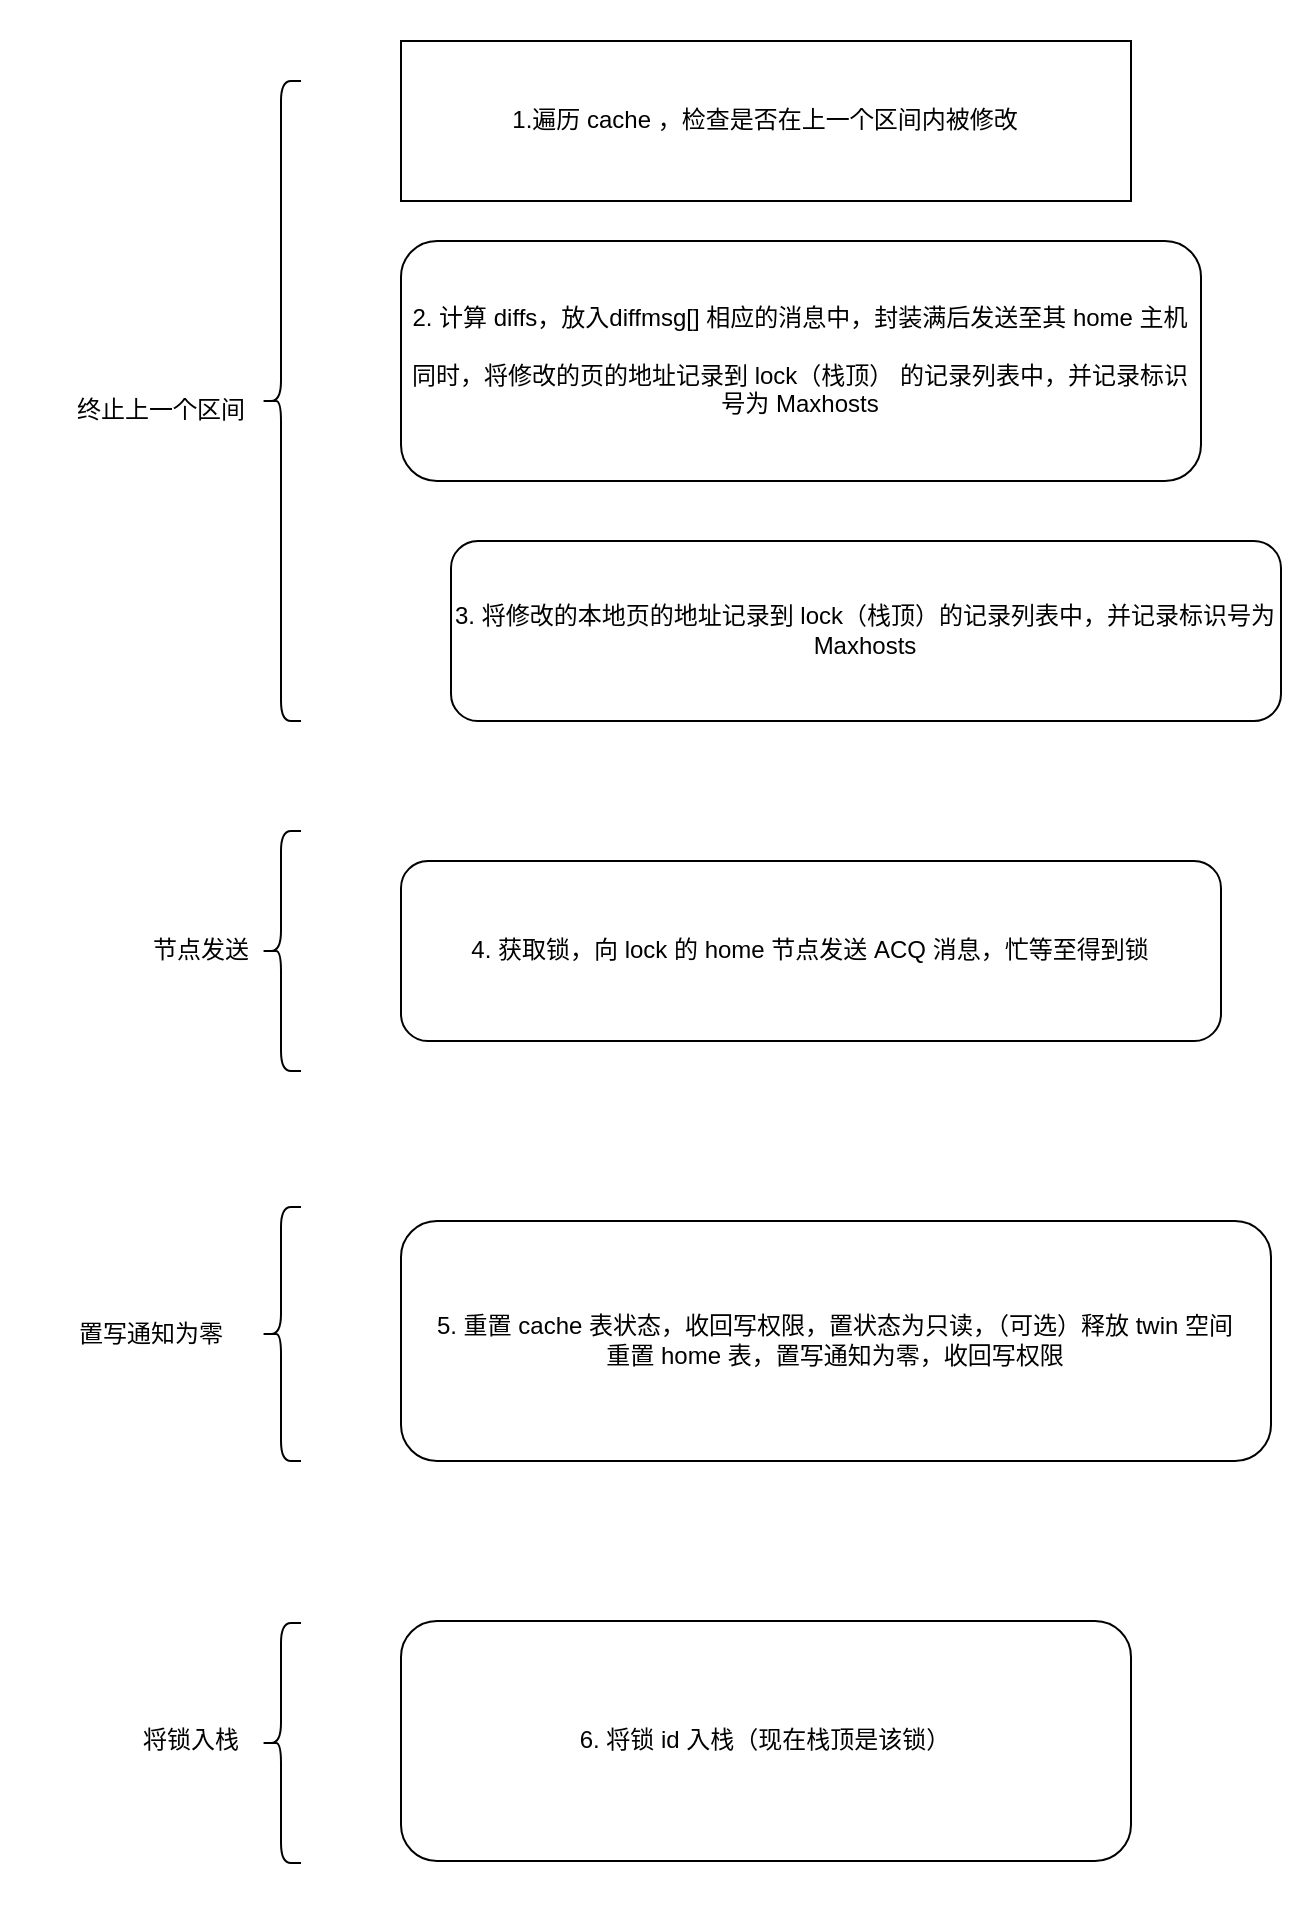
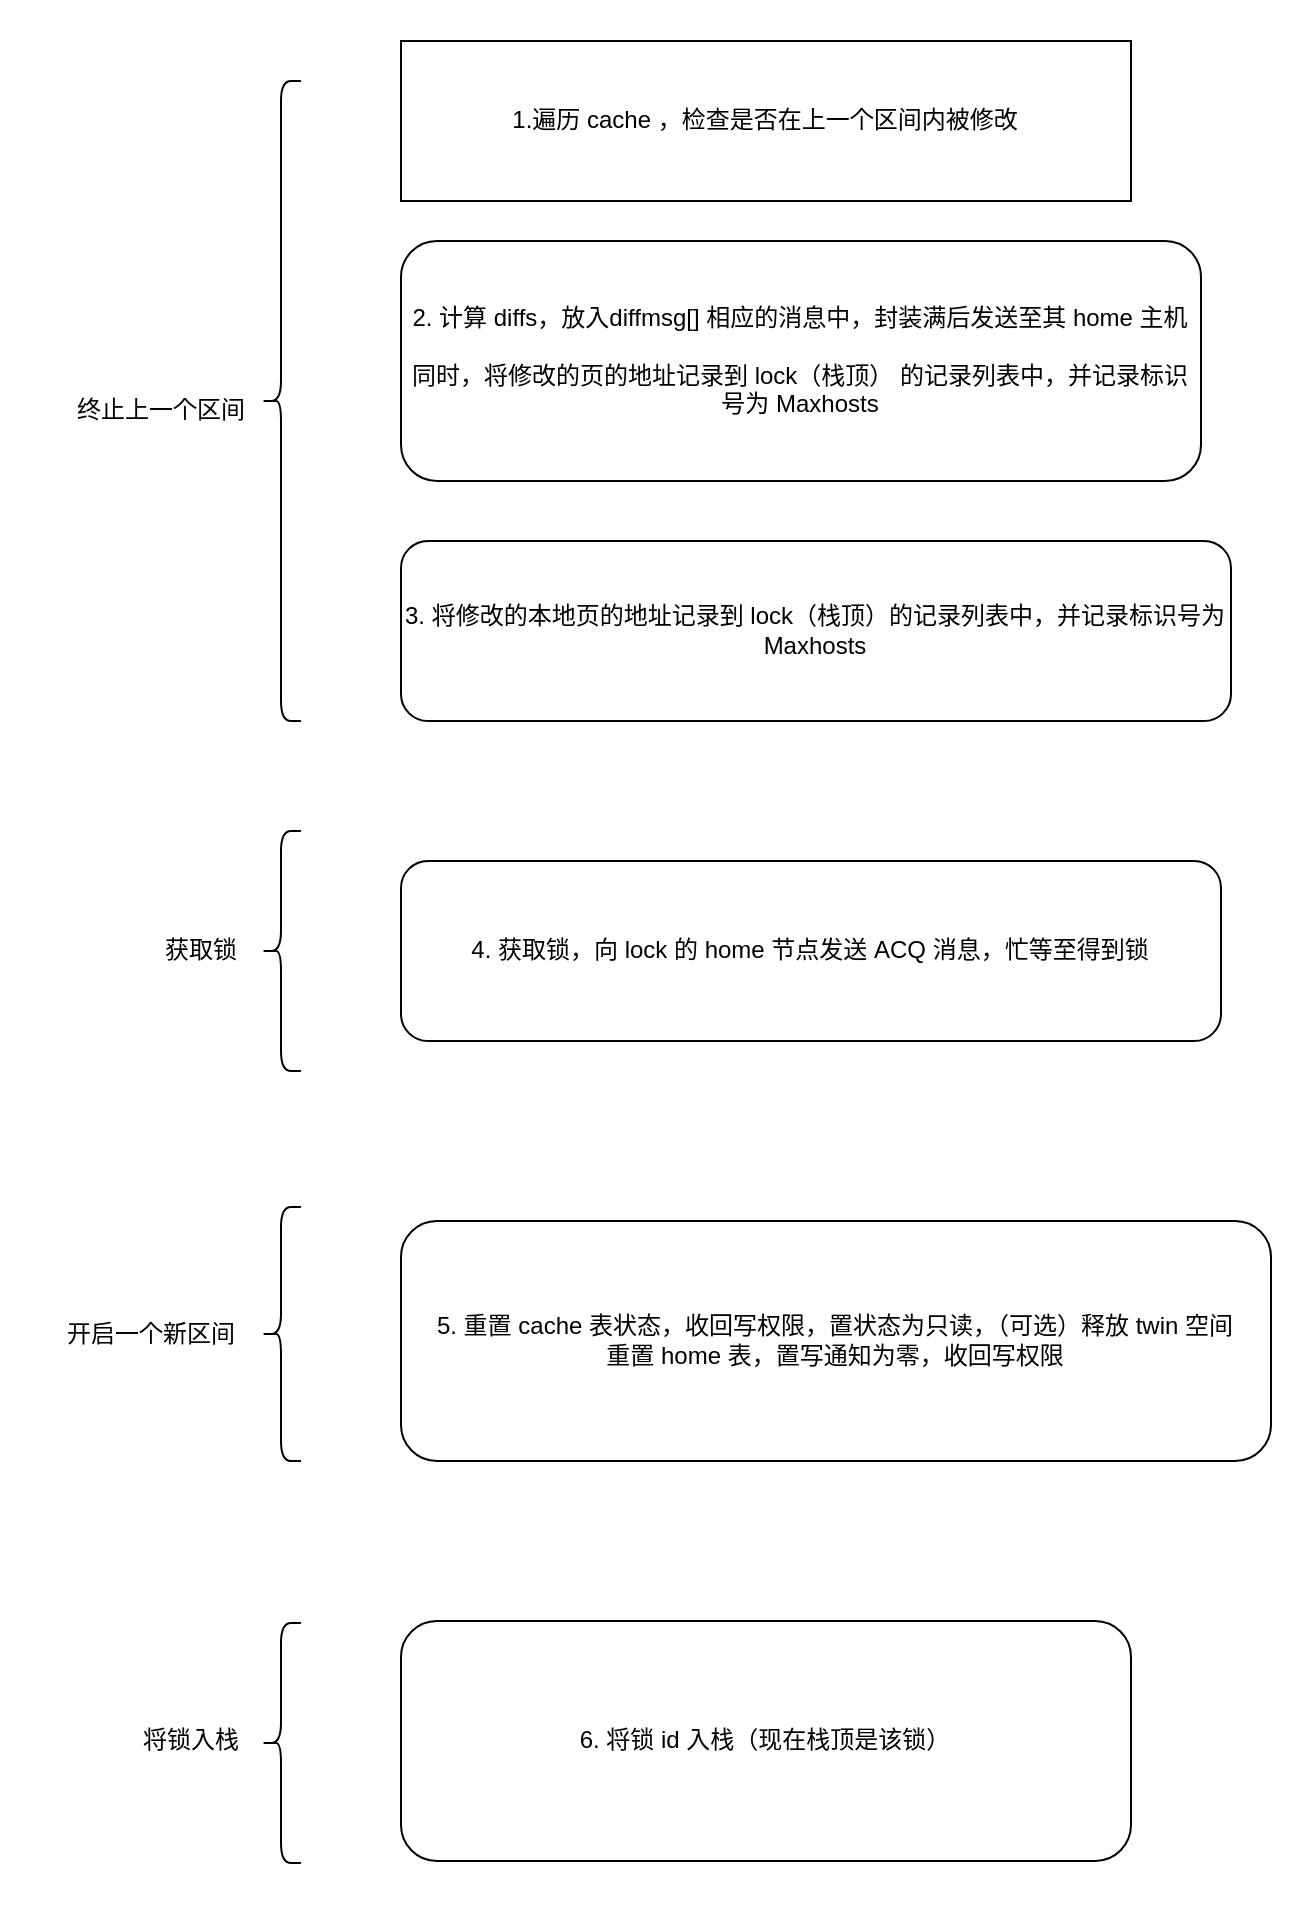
node "3. 将修改的本地页的地址记录到 lock（栈顶）的记录列表中，并记录标识号为 Maxhosts": moved (866, 631) -> (816, 631)
node "节点发送": label "节点发送" -> "获取锁"
node "置写通知为零": label "置写通知为零" -> "开启一个新区间"
